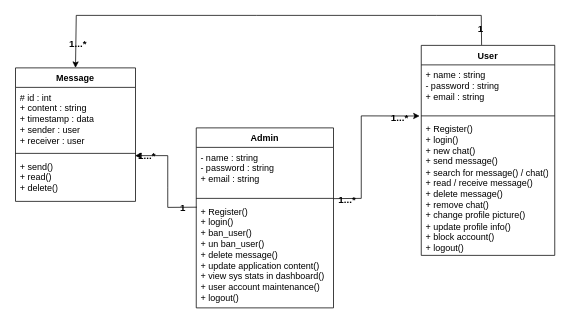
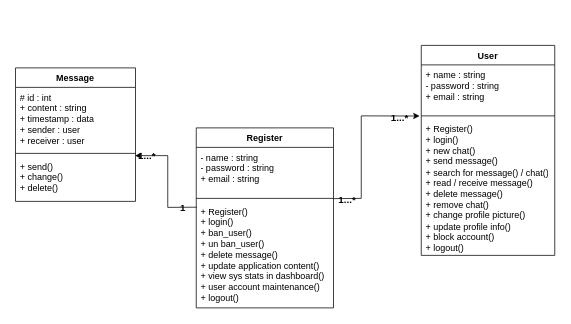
edge "User" -> "Message": removed, labels "1", "1...*"
node "Admin": label "Admin" -> "Register"
node "+ send() + read() + delete()": label "+ send() + read() + delete()" -> "+ send() + change() + delete()"
